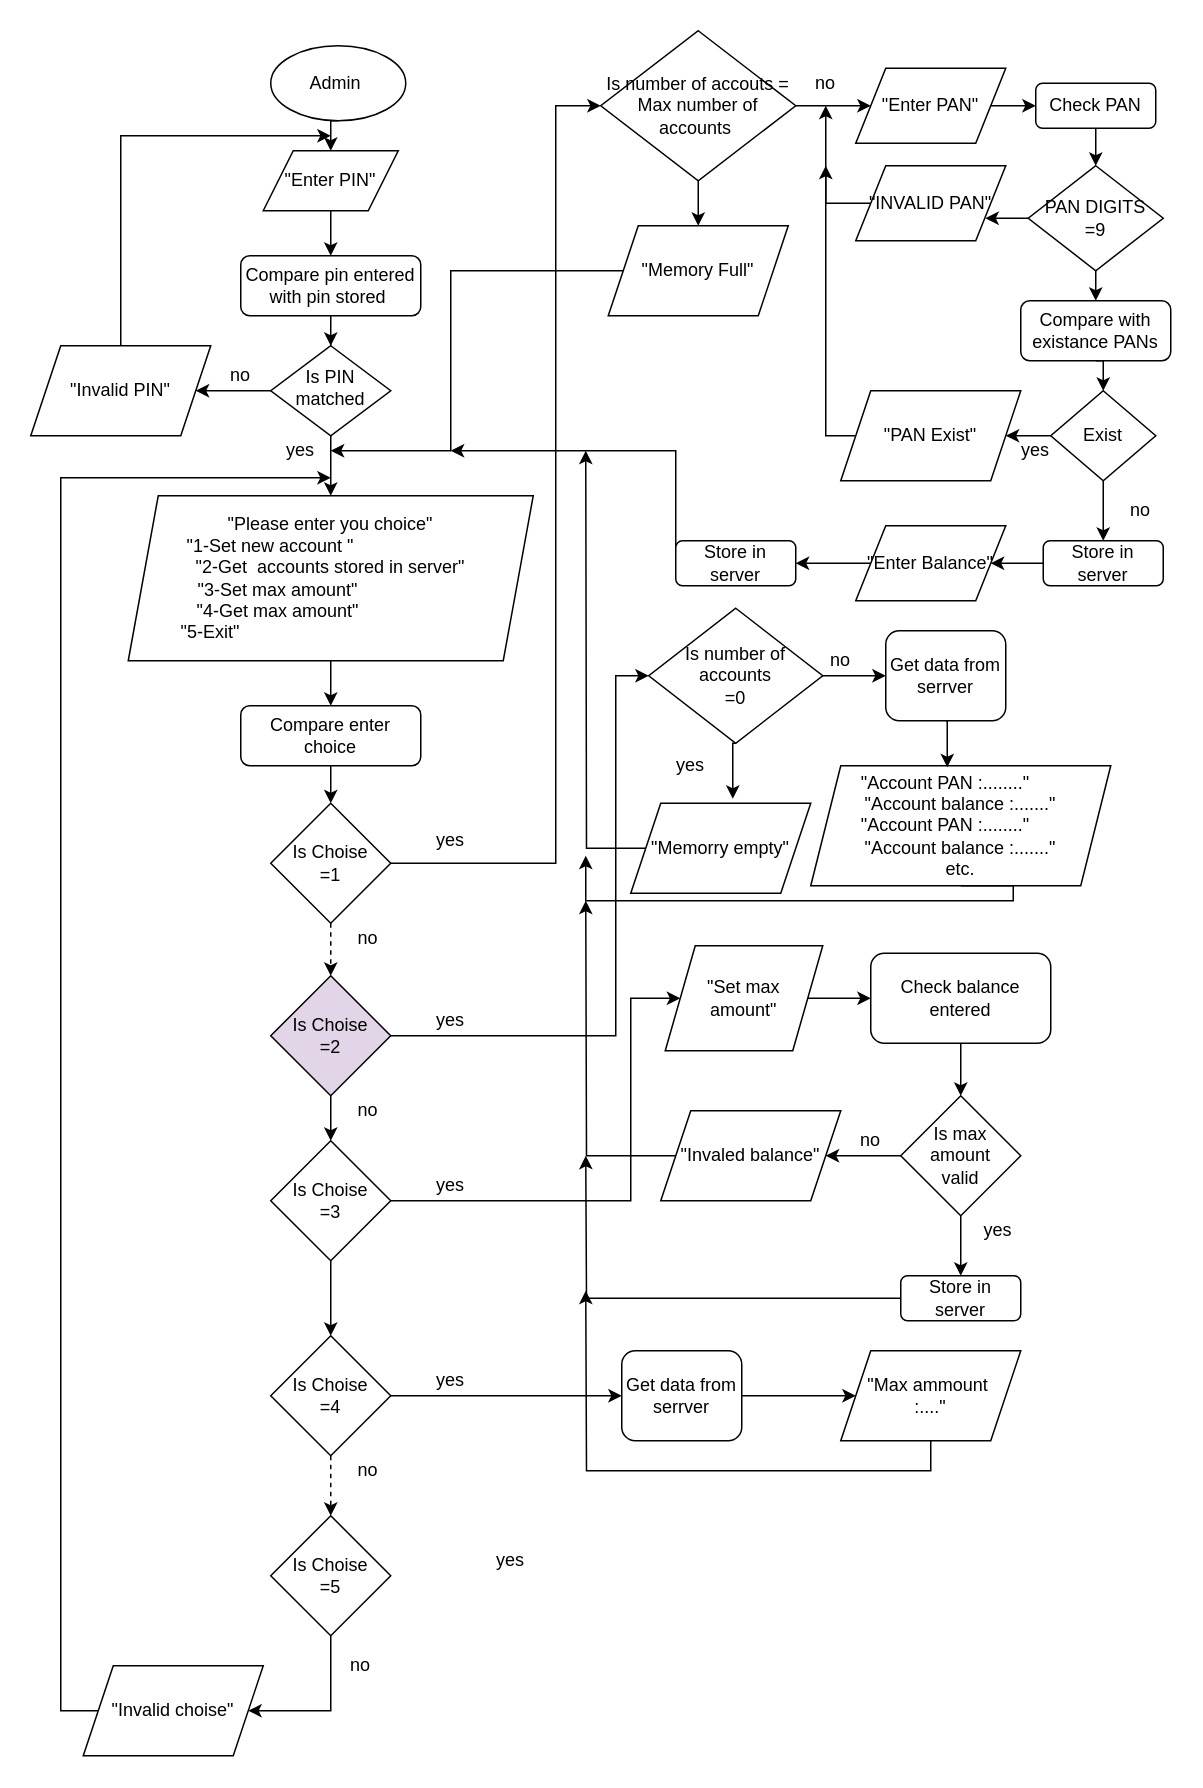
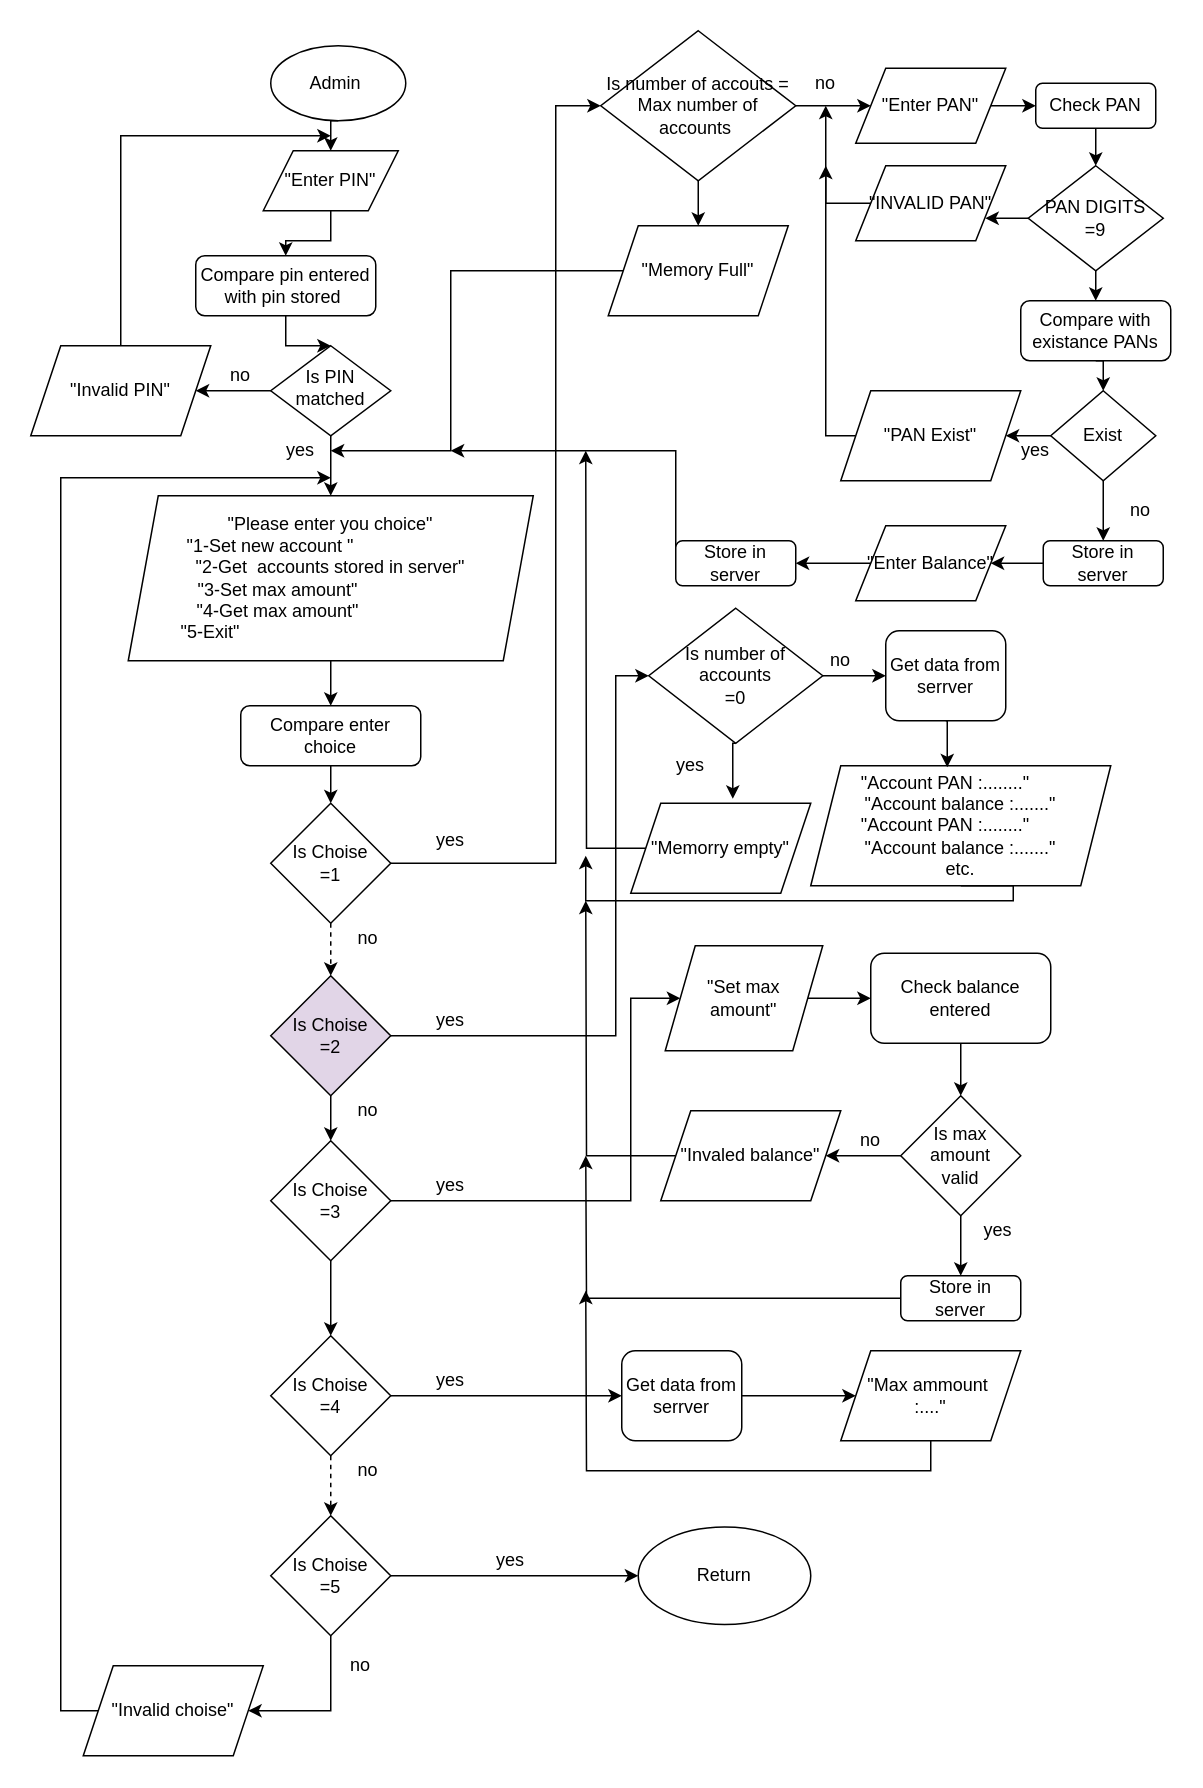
node "Compare pin entered with pin stored": moved (331, 286) -> (286, 286)
edge "Is Choise =5" -> "Return": added
node "Return": added
